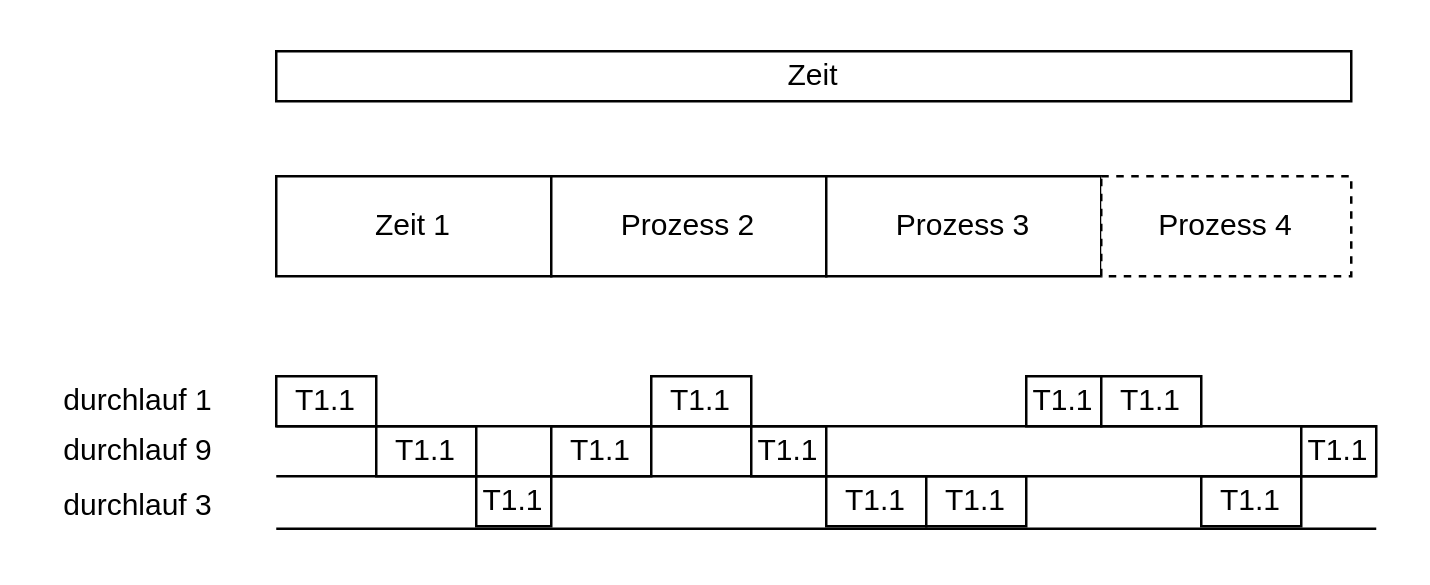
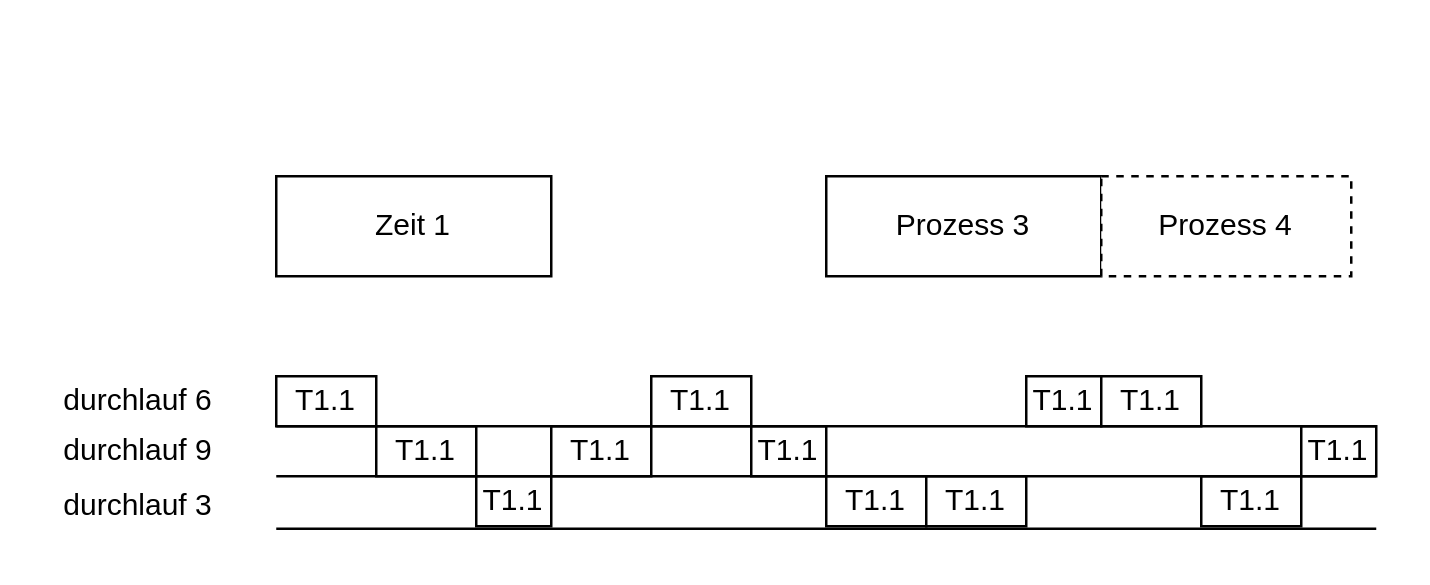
node "Zeit": removed
node "Prozess 2": removed
node "durchlauf 1": label "durchlauf 1" -> "durchlauf 6"
